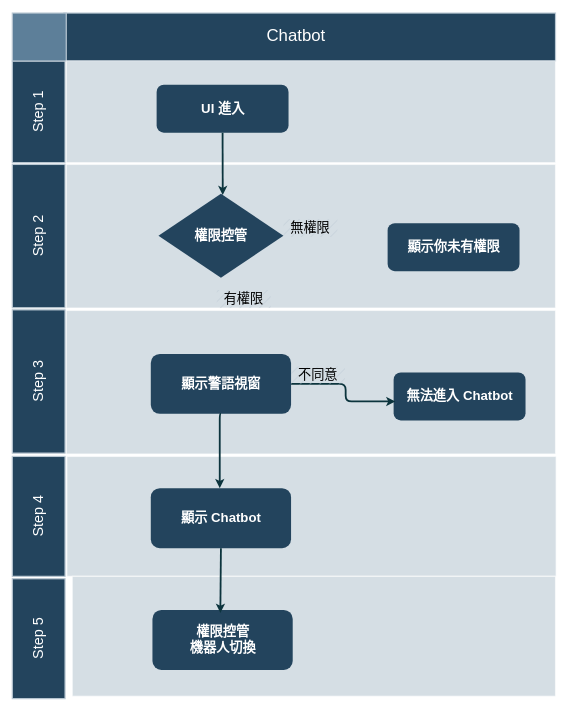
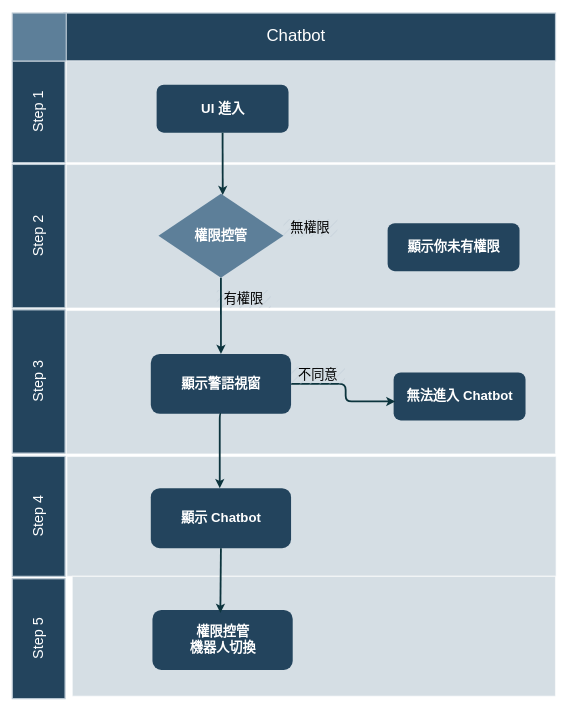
node "權限控管": fillcolor #23445d -> #5d7f99
edge "權限控管" -> "顯示警語視窗": added
